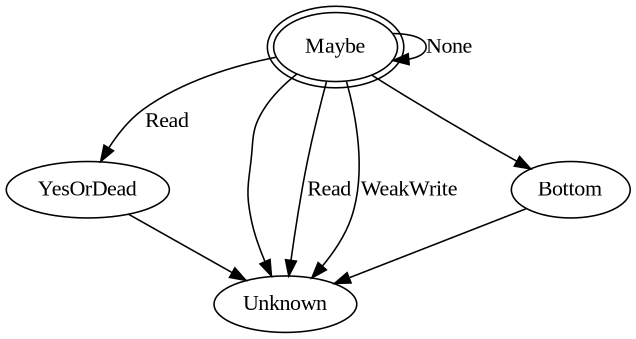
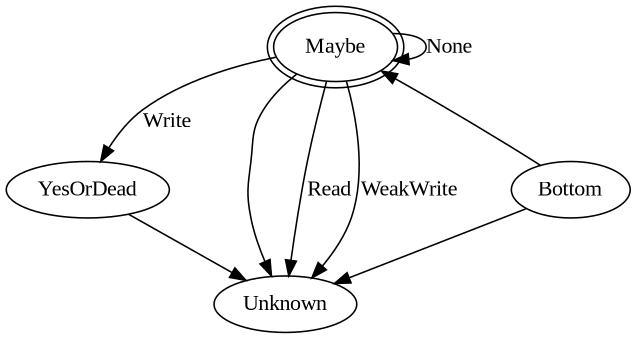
edge "Maybe" -> "Bottom": reversed
edge "Maybe" -> "YesOrDead": label "Read" -> "Write"
